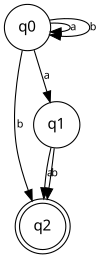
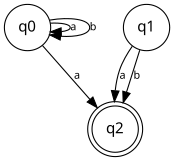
edge "q0" -> "q1": removed, label "a"
edge "q0" -> "q2": label "b" -> "a"
